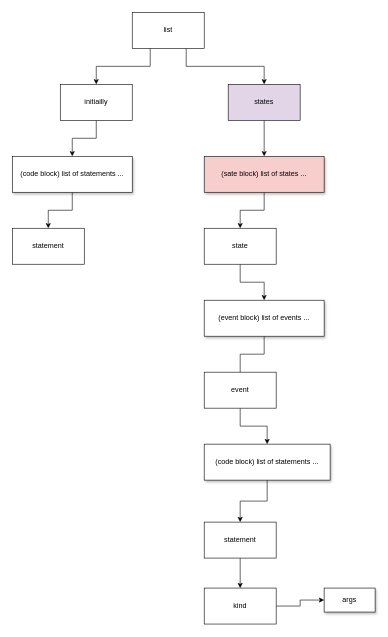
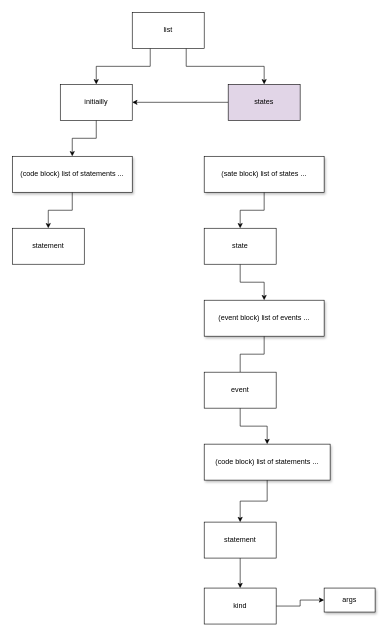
edge "states" -> "(sate block) list of states ...": now "states" -> "initiailly"
node "(sate block) list of states ...": fillcolor #f8cecc -> #ffffff
